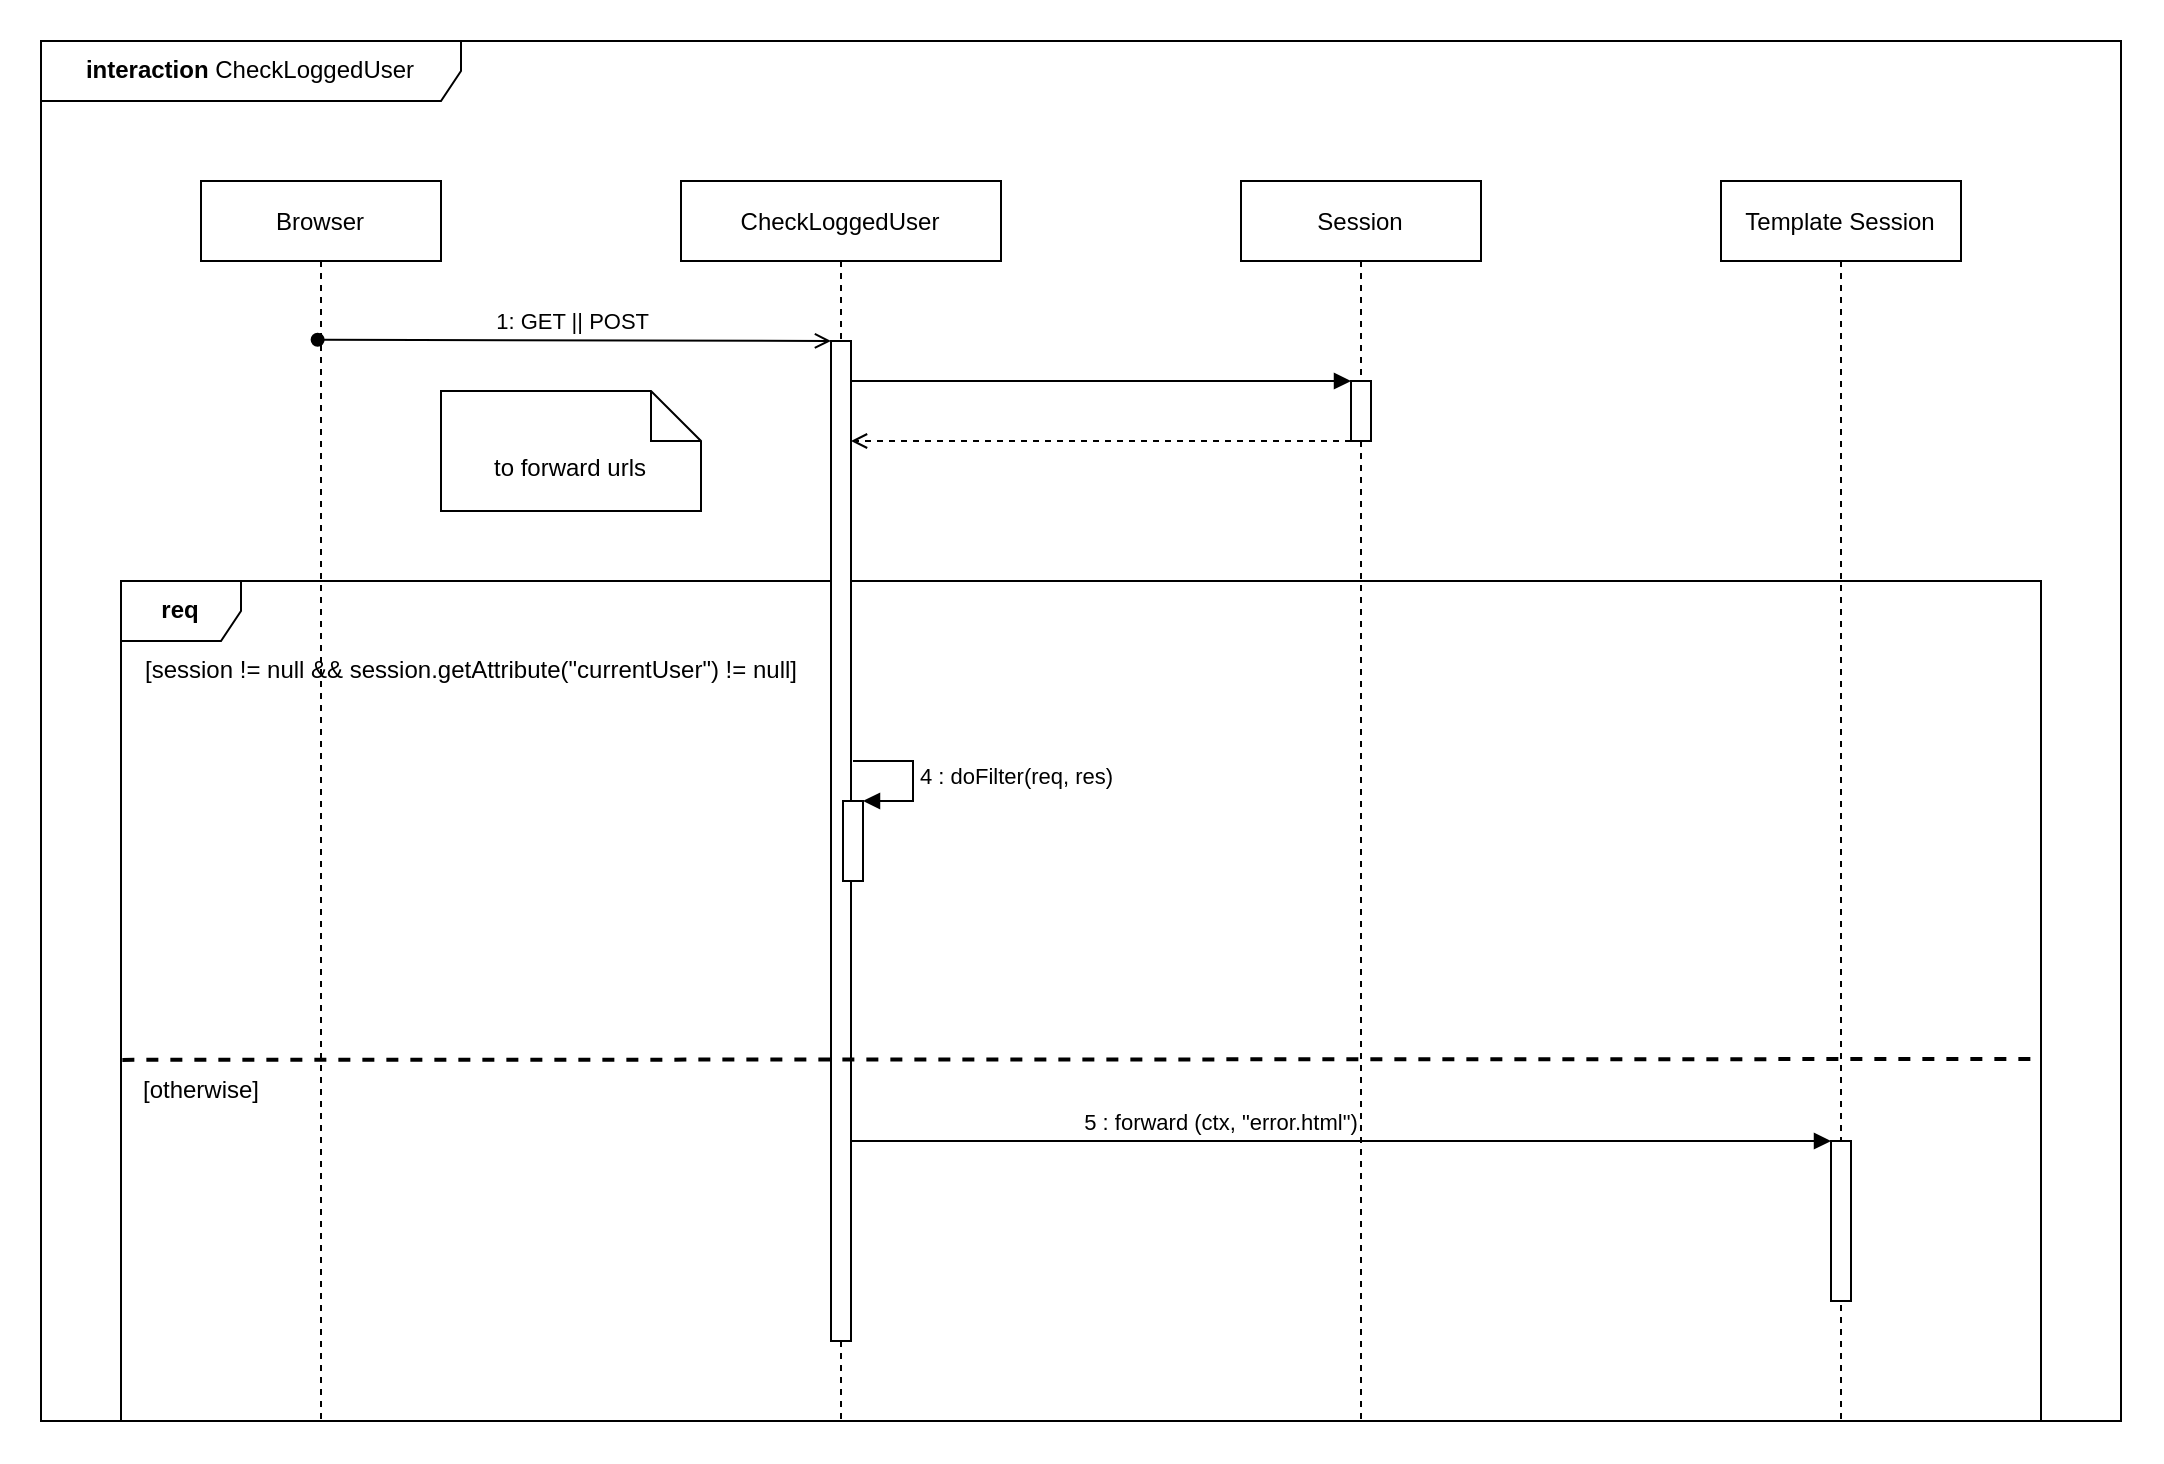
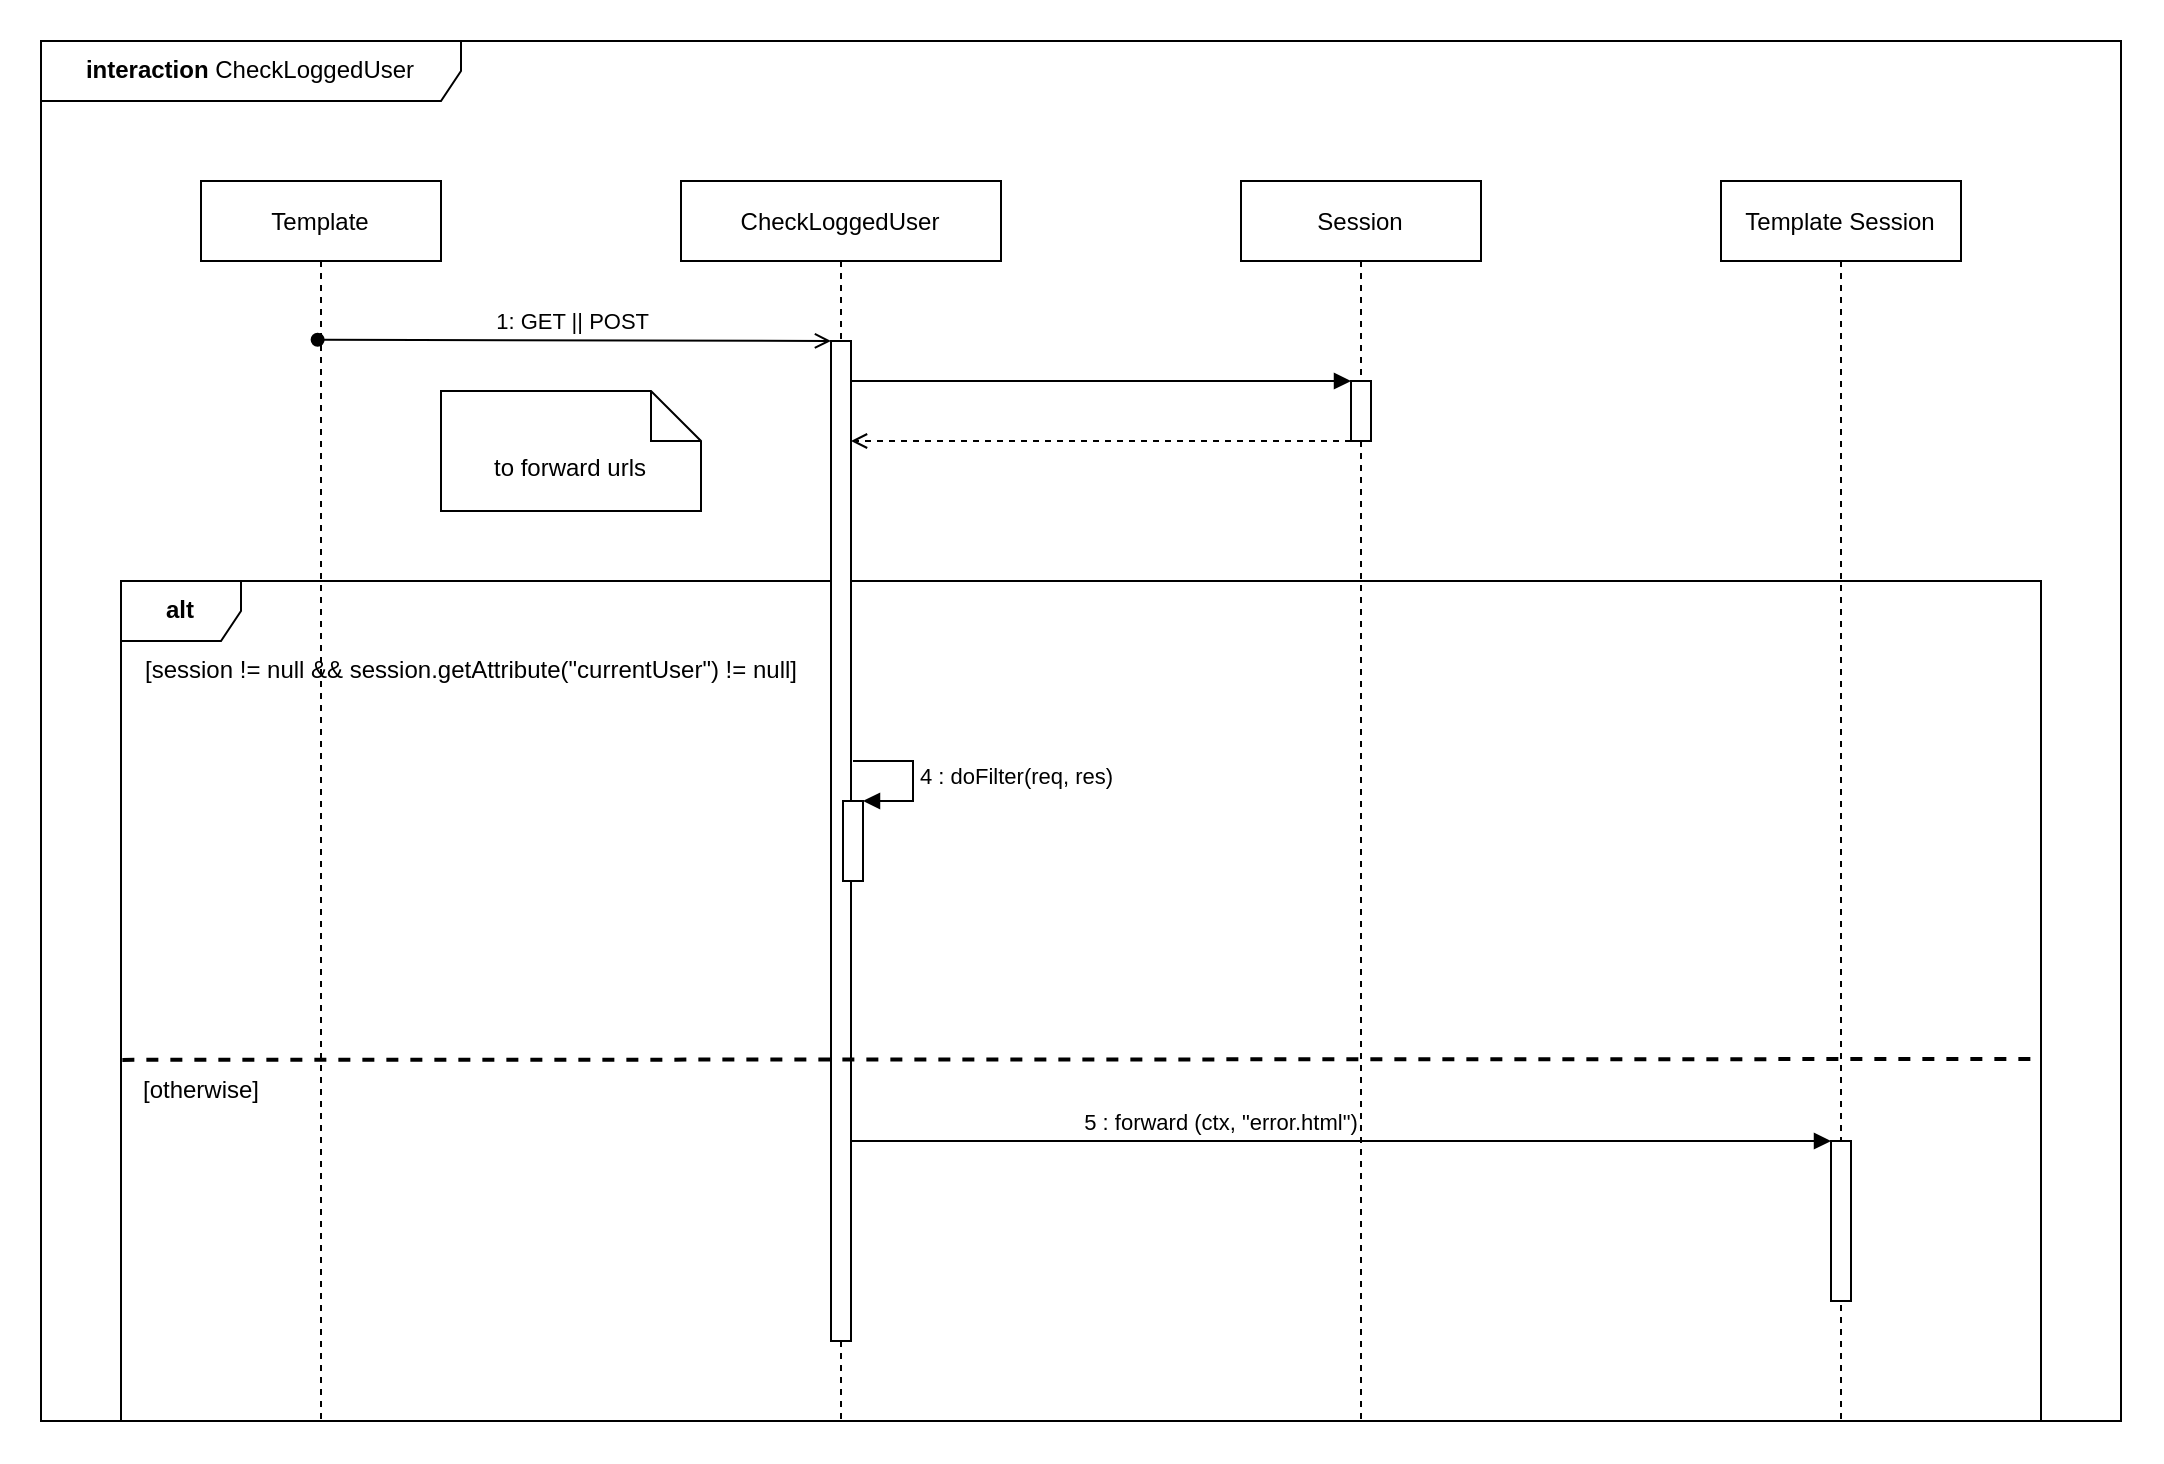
node "Browser": label "Browser" -> "Template"
node "req": label "req" -> "alt"
